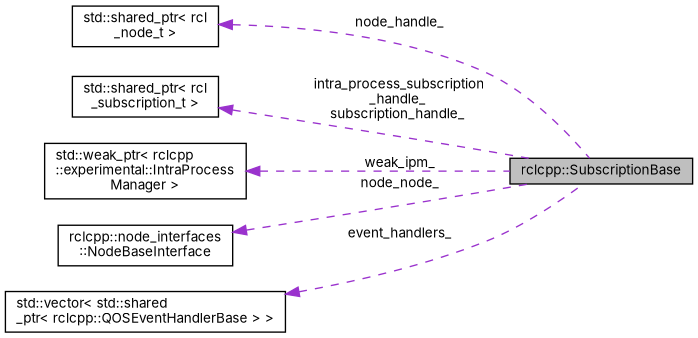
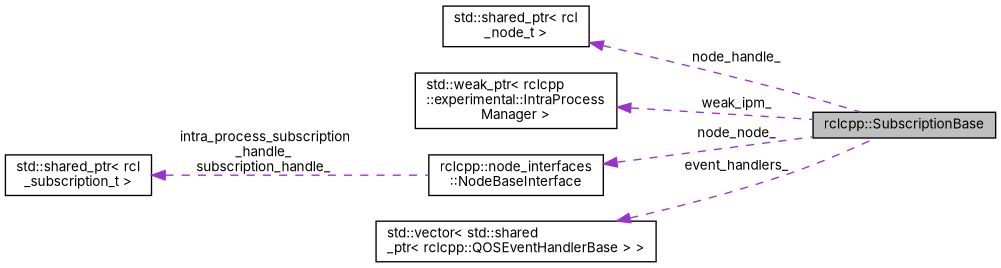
edge "rclcpp::SubscriptionBase" -> "std::shared_ptr< rcl _subscription_t >": now "rclcpp::node_interfaces ::NodeBaseInterface" -> "std::shared_ptr< rcl _subscription_t >"
